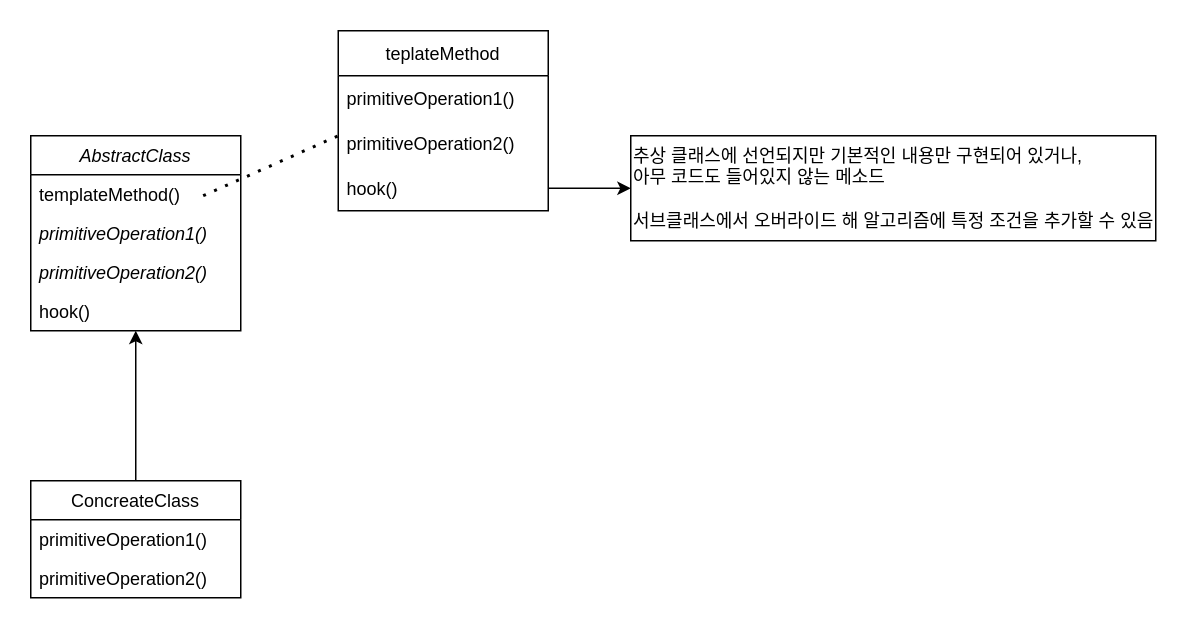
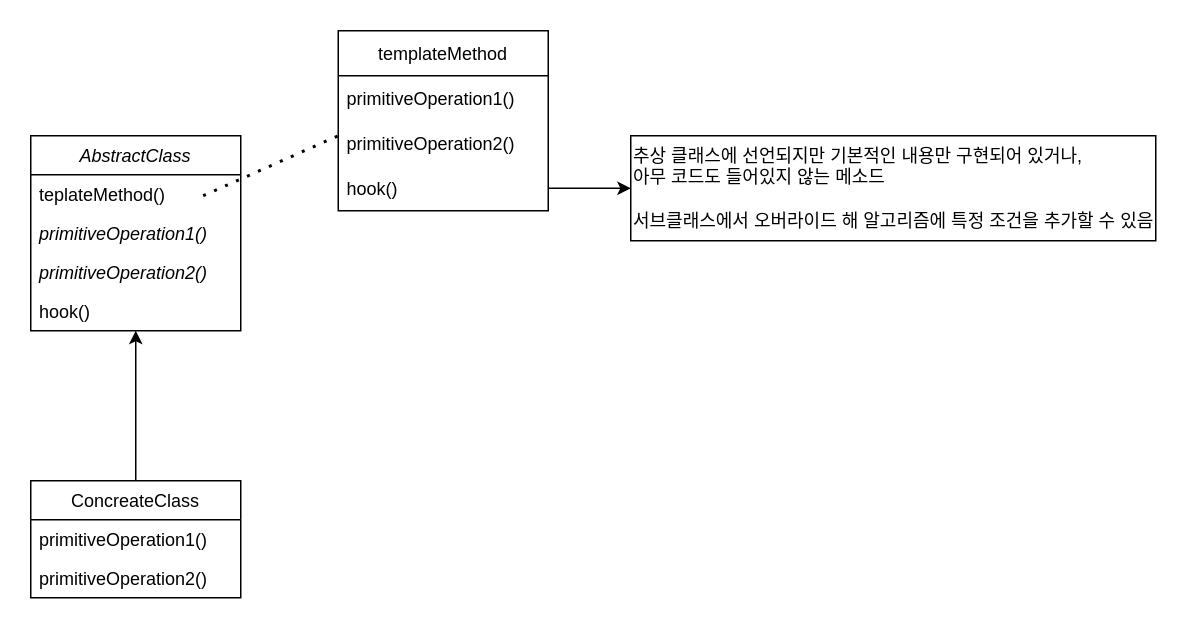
node "teplateMethod": label "teplateMethod" -> "templateMethod"
node "templateMethod()": label "templateMethod()" -> "teplateMethod()"
